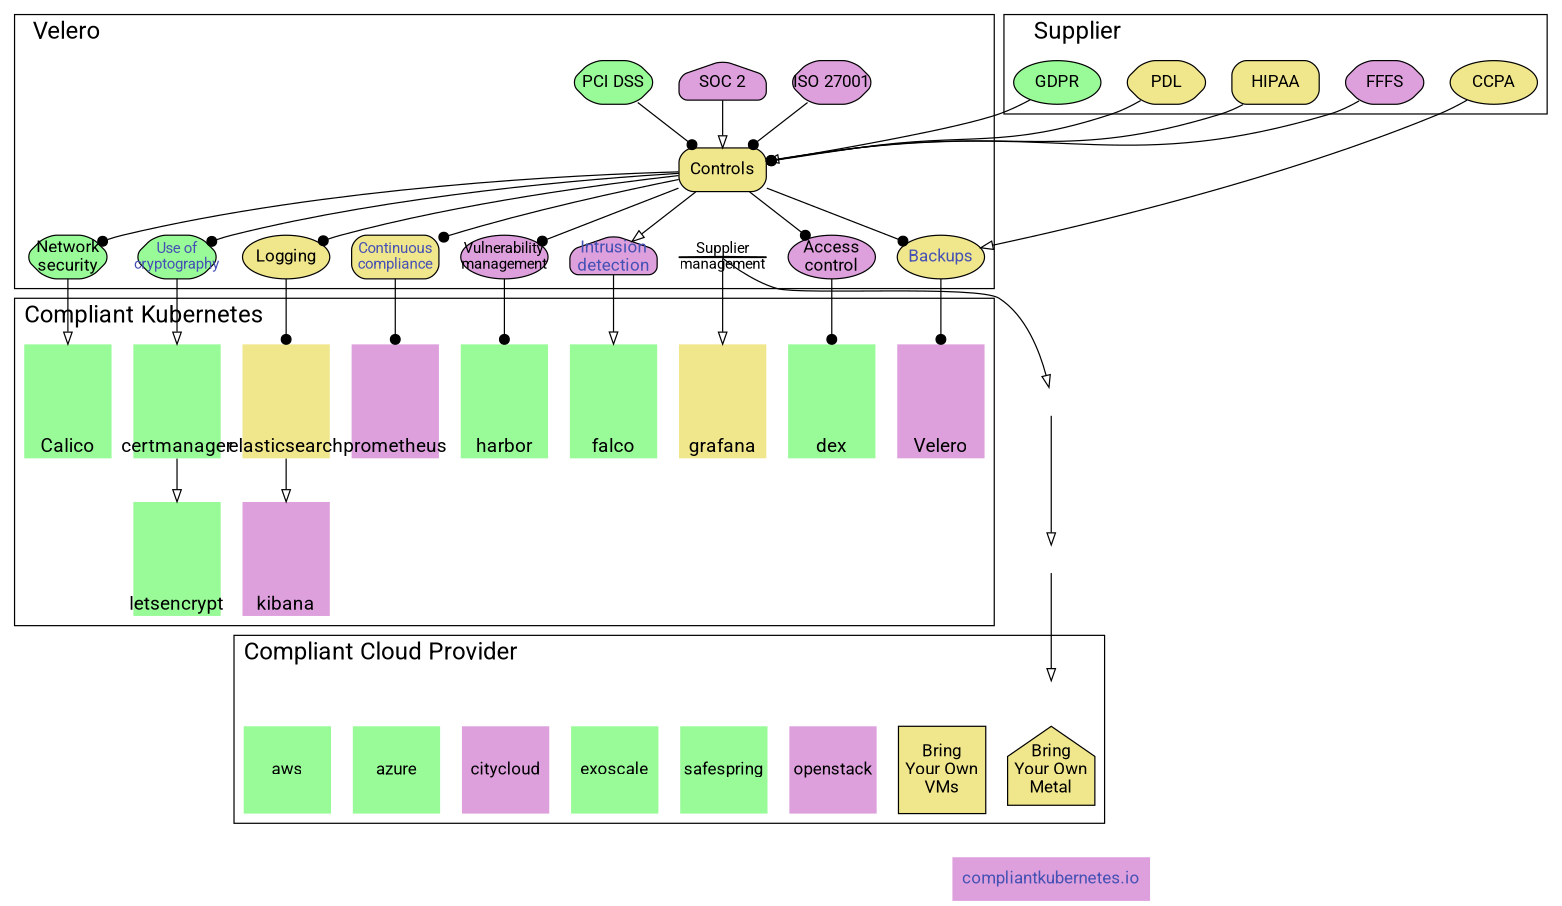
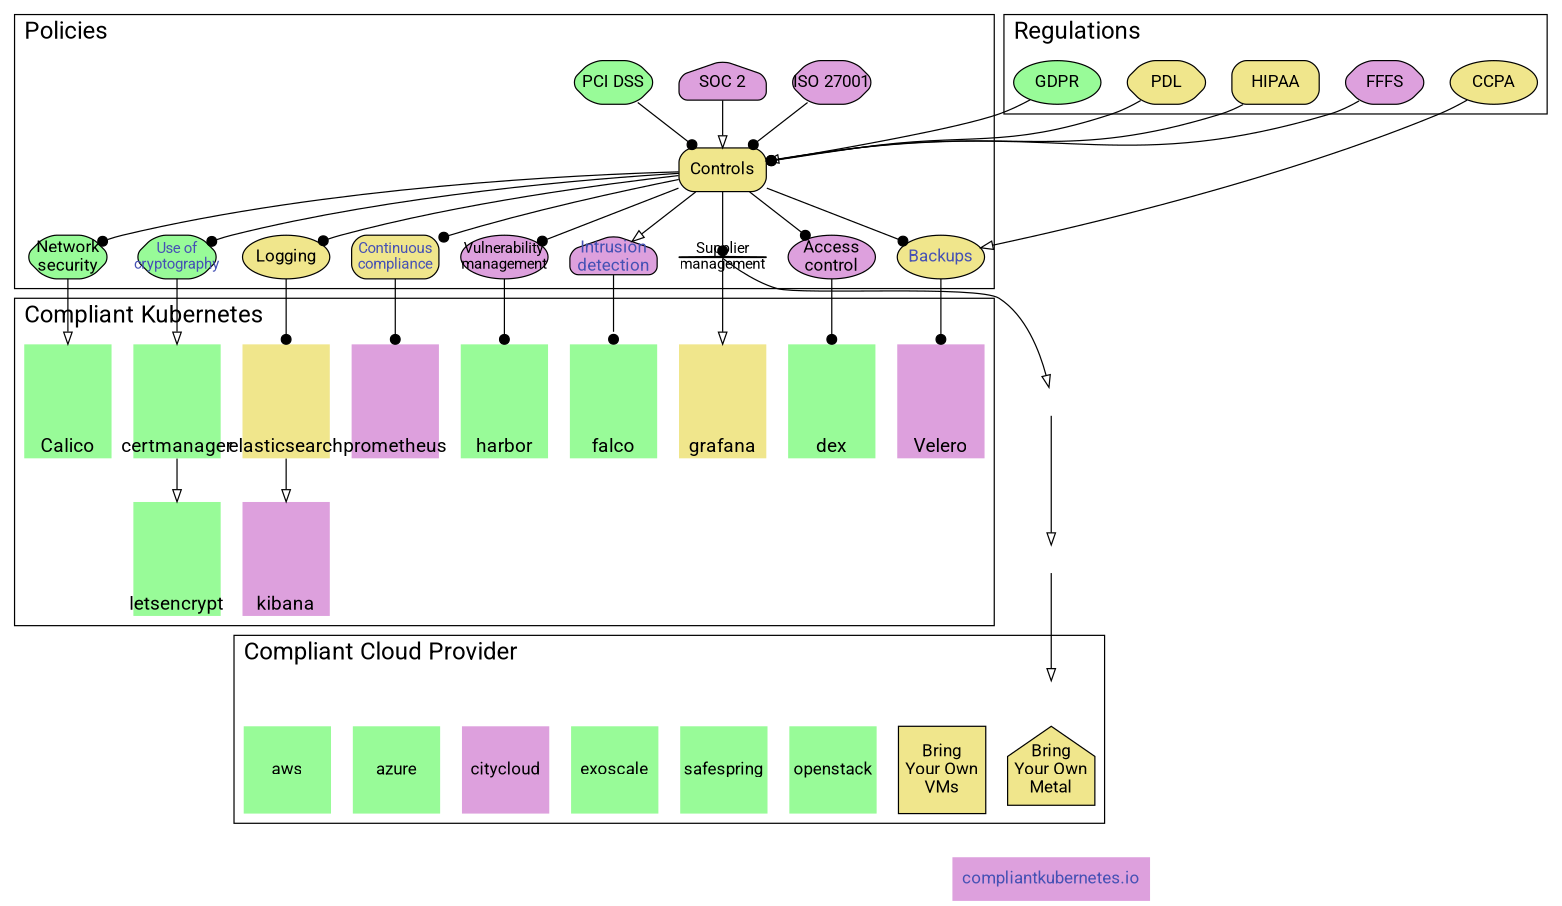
cluster "Velero": label "Velero" -> "Policies"
cluster "Supplier": label "Supplier" -> "Regulations"
edge "Controls" -> "Supplier management": added
edge "Intrusion detection" -> "falco": arrowhead onormal -> dot
node "openstack": fillcolor plum -> palegreen
